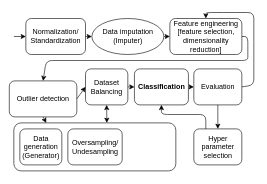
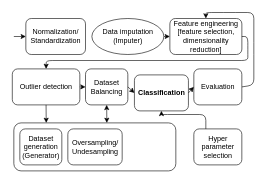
edge "Normalization/ Standardization" -> "Data imputation (Imputer)": removed
node "Classification": moved (161, 87) -> (161, 93)
node "Outlier detection": moved (43, 99) -> (46, 87)
edge "Evaluation" -> "Hyper parameter selection": removed
node "Data generation (Generator)": label "Data generation (Generator)" -> "Dataset generation (Generator)"
